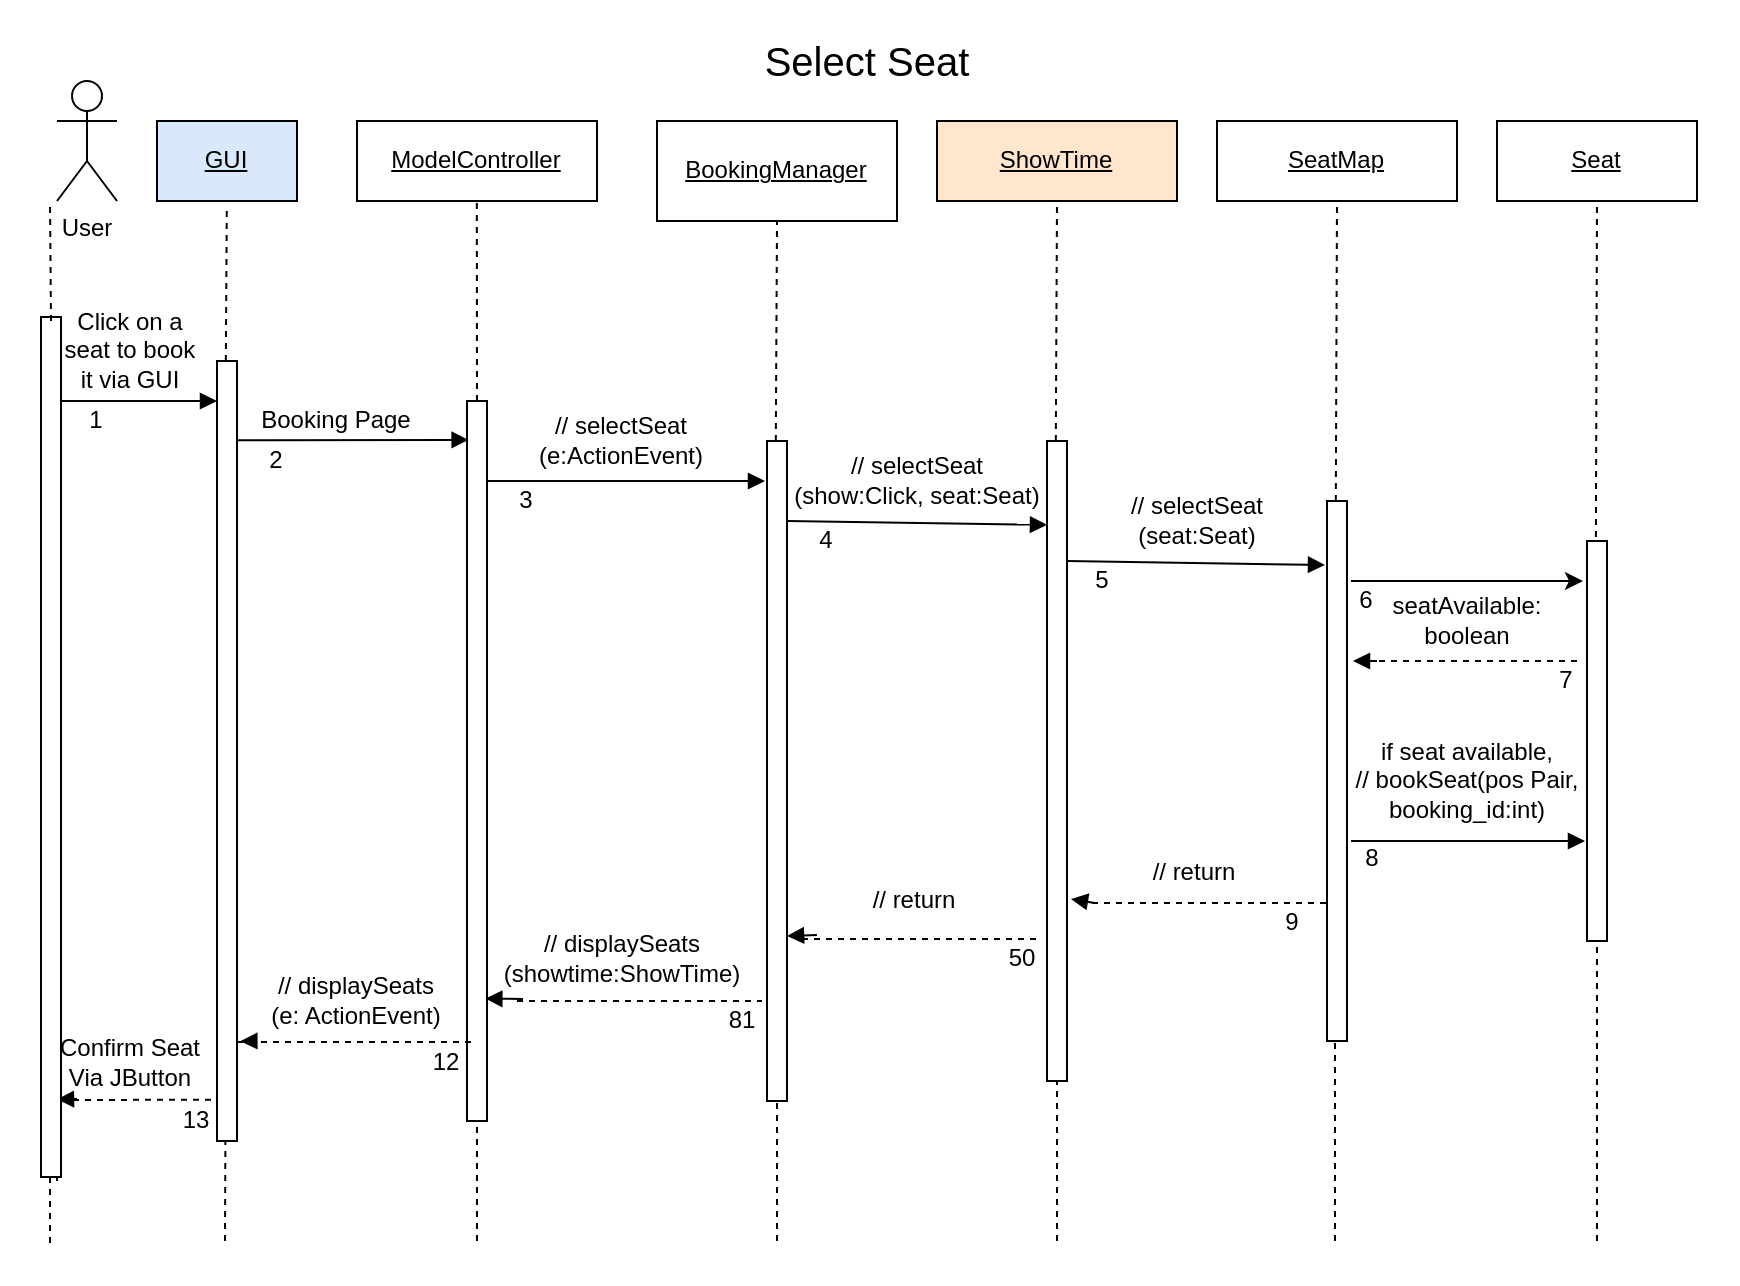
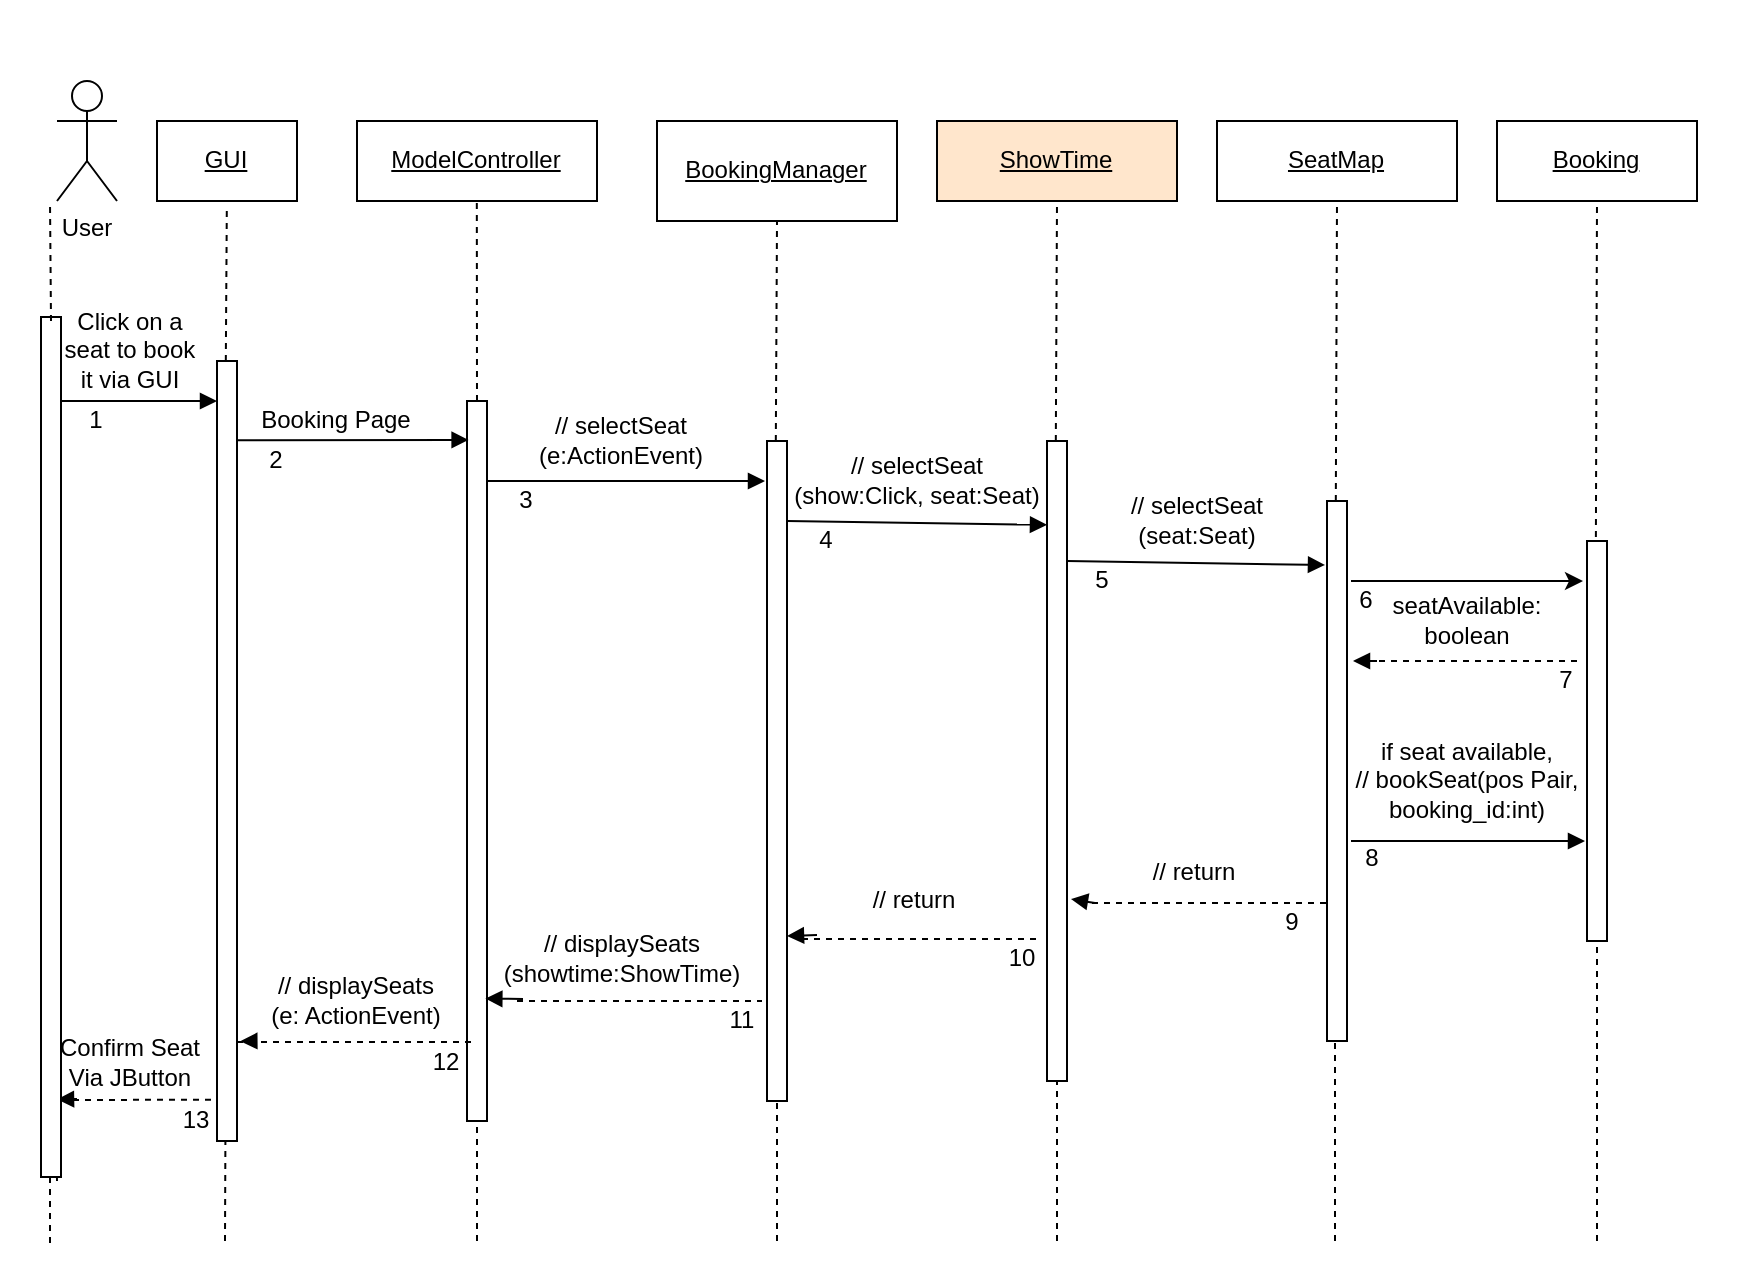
node "Select Seat": removed
node "GUI": fillcolor #dae8fc -> #ffffff
node "Seat": label "Seat" -> "Booking"
node "50": label "50" -> "10"
node "81": label "81" -> "11"
